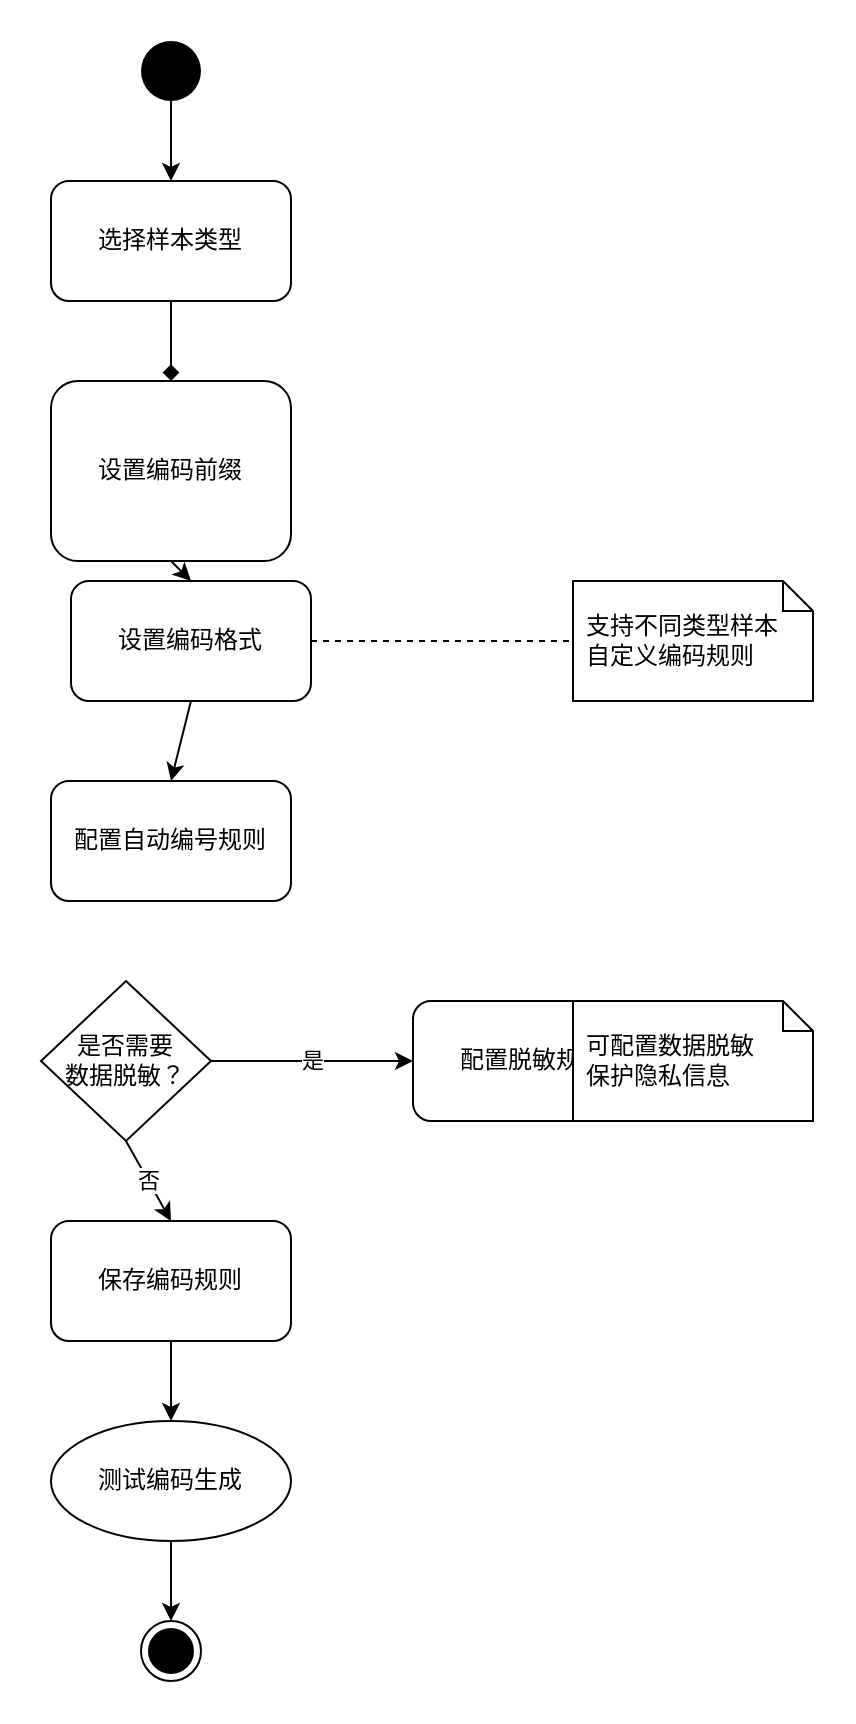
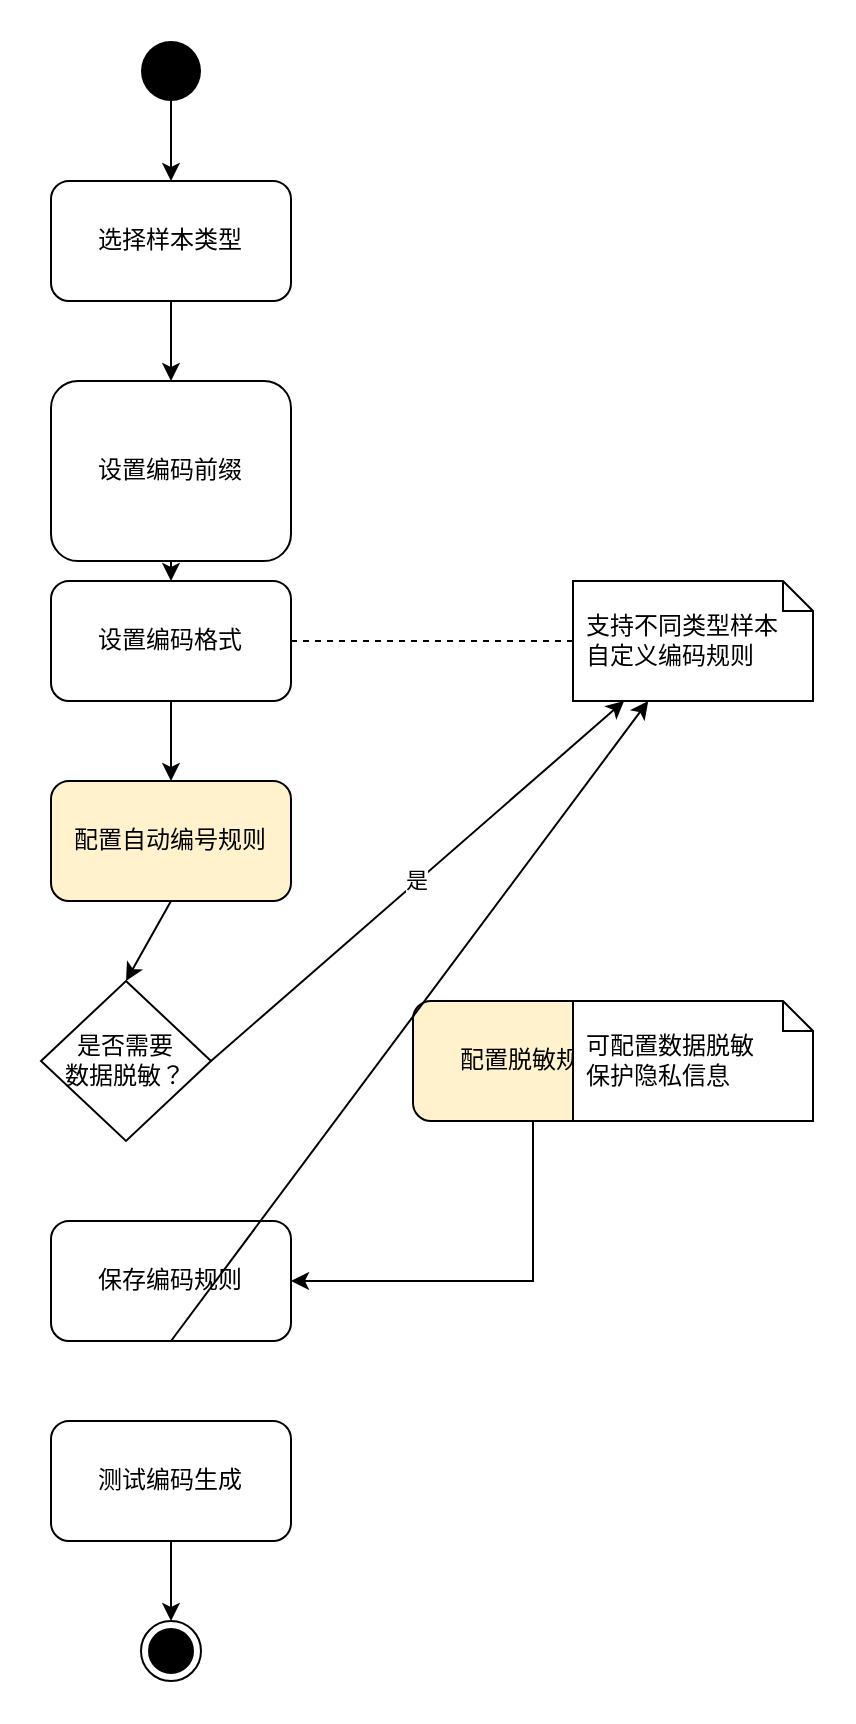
edge "选择样本类型" -> "设置编码前缀": arrowhead diamond -> classic
node "设置编码格式": moved (191, 641) -> (171, 641)
node "配置自动编号规则": fillcolor #ffffff -> #fff2cc
edge "配置自动编号规则" -> "是否需要 数据脱敏？": added
edge "是否需要 数据脱敏？" -> "配置脱敏规则": now "是否需要 数据脱敏？" -> "支持不同类型样本 自定义编码规则"
node "配置脱敏规则": fillcolor #ffffff -> #fff2cc
edge "是否需要 数据脱敏？" -> "保存编码规则": removed, label "否"
edge "配置脱敏规则" -> "保存编码规则": added
edge "保存编码规则" -> "测试编码生成": now "保存编码规则" -> "支持不同类型样本 自定义编码规则"
node "测试编码生成": shape ellipse -> rounded rectangle
